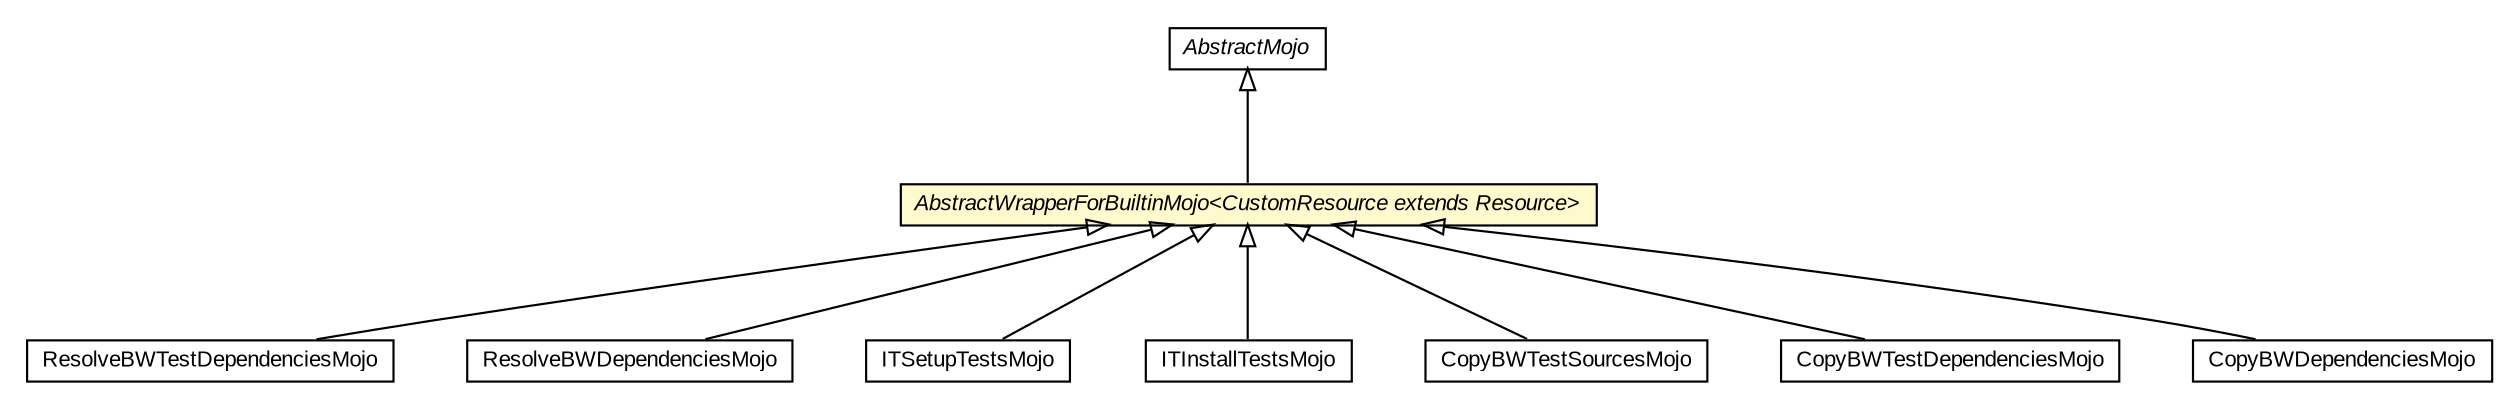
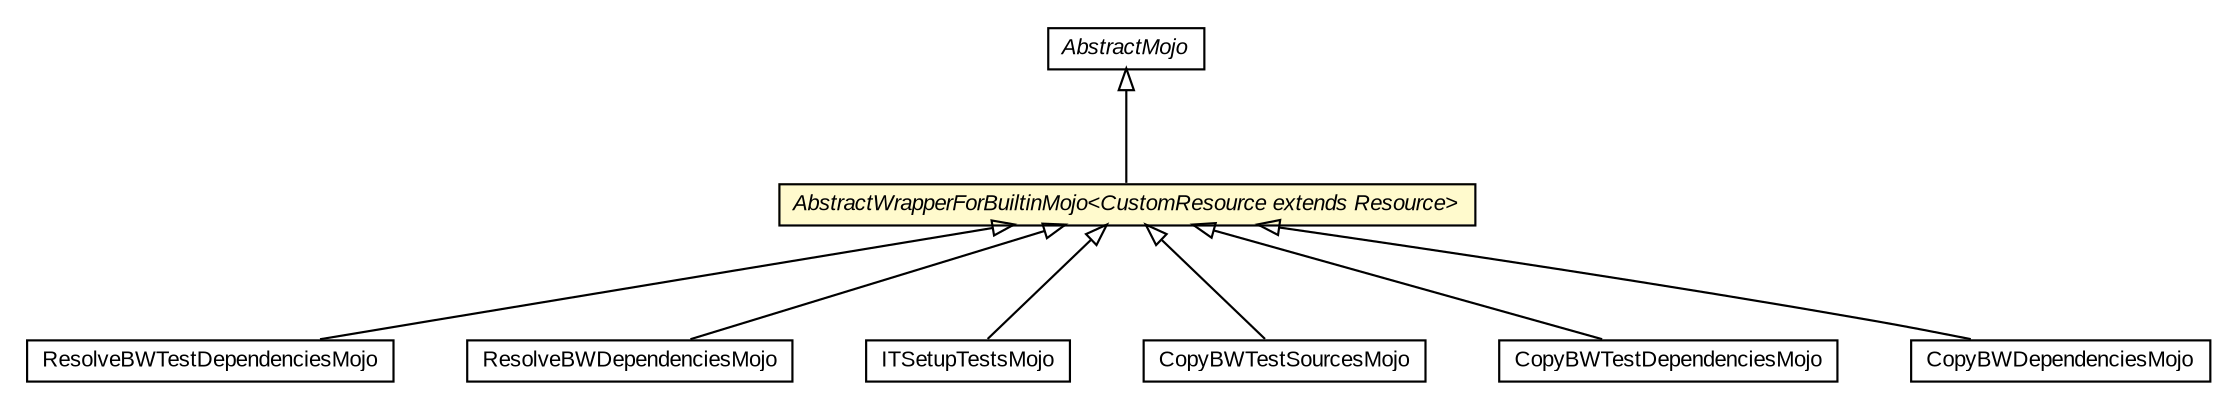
node "ITInstallTestsMojo": removed
